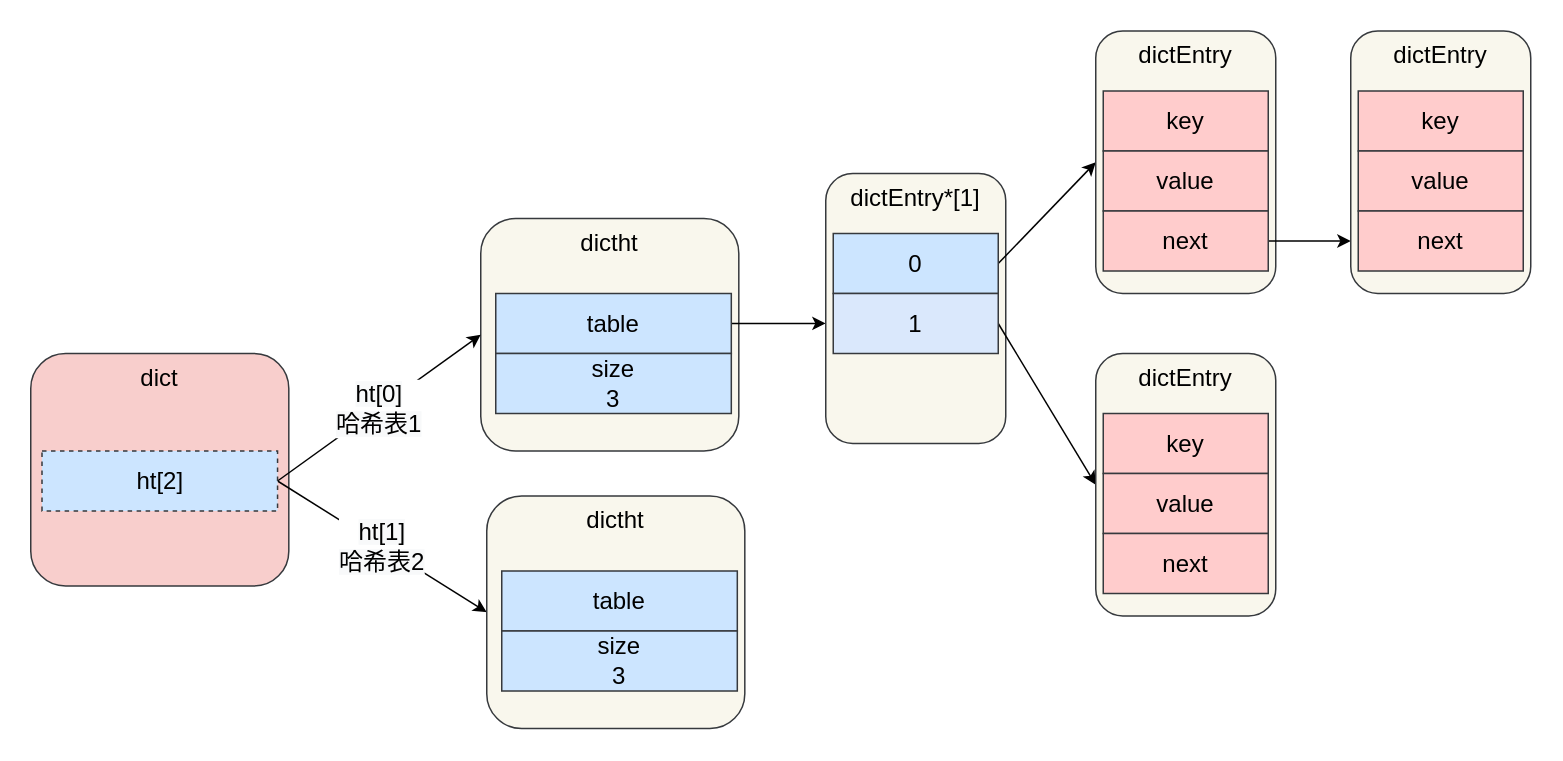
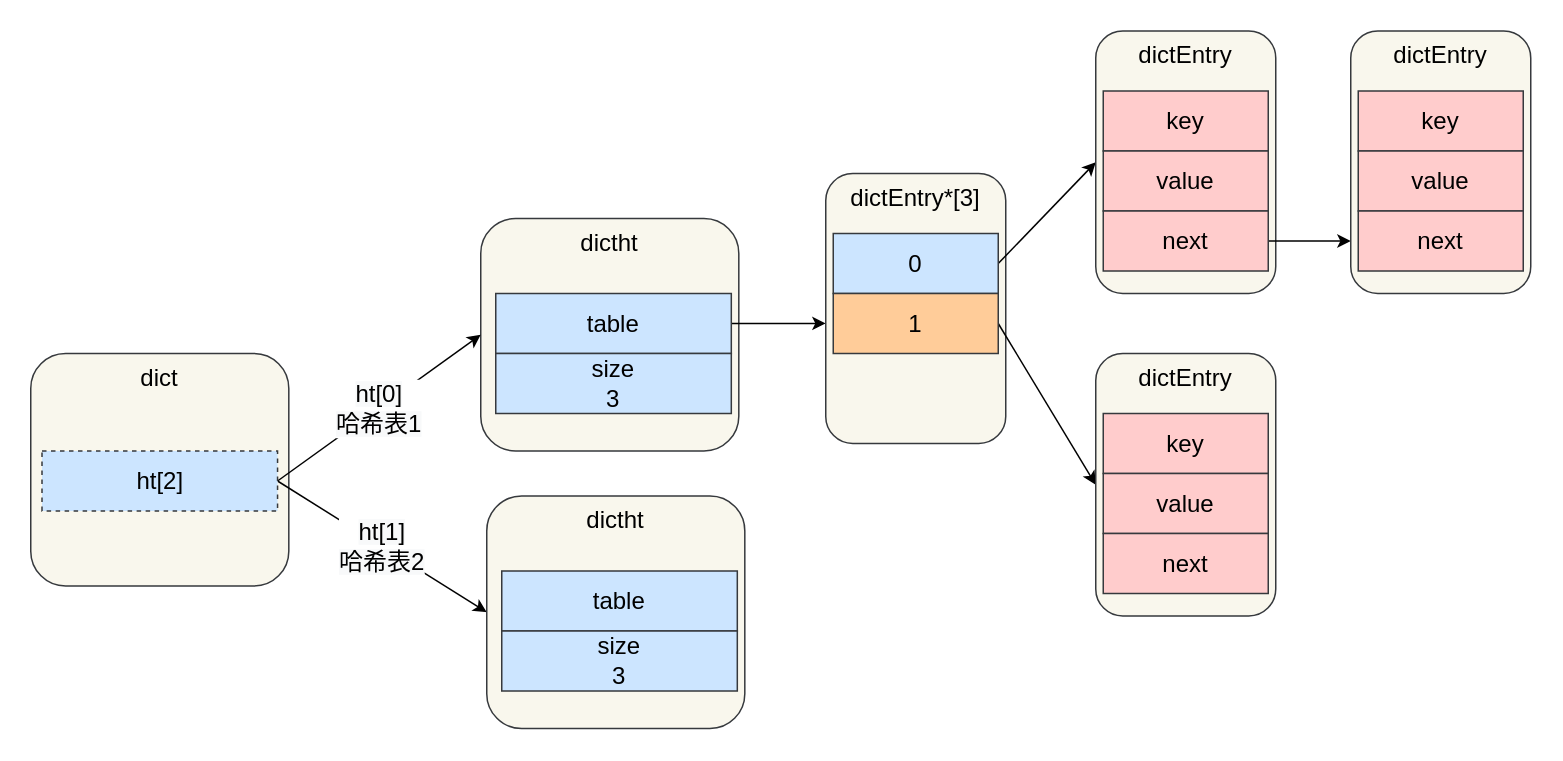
node "dictEntry*[1]": label "dictEntry*[1]" -> "dictEntry*[3]"
node "1": fillcolor #dae8fc -> #ffcc99
node "dict": fillcolor #f8cecc -> #f9f7ed
